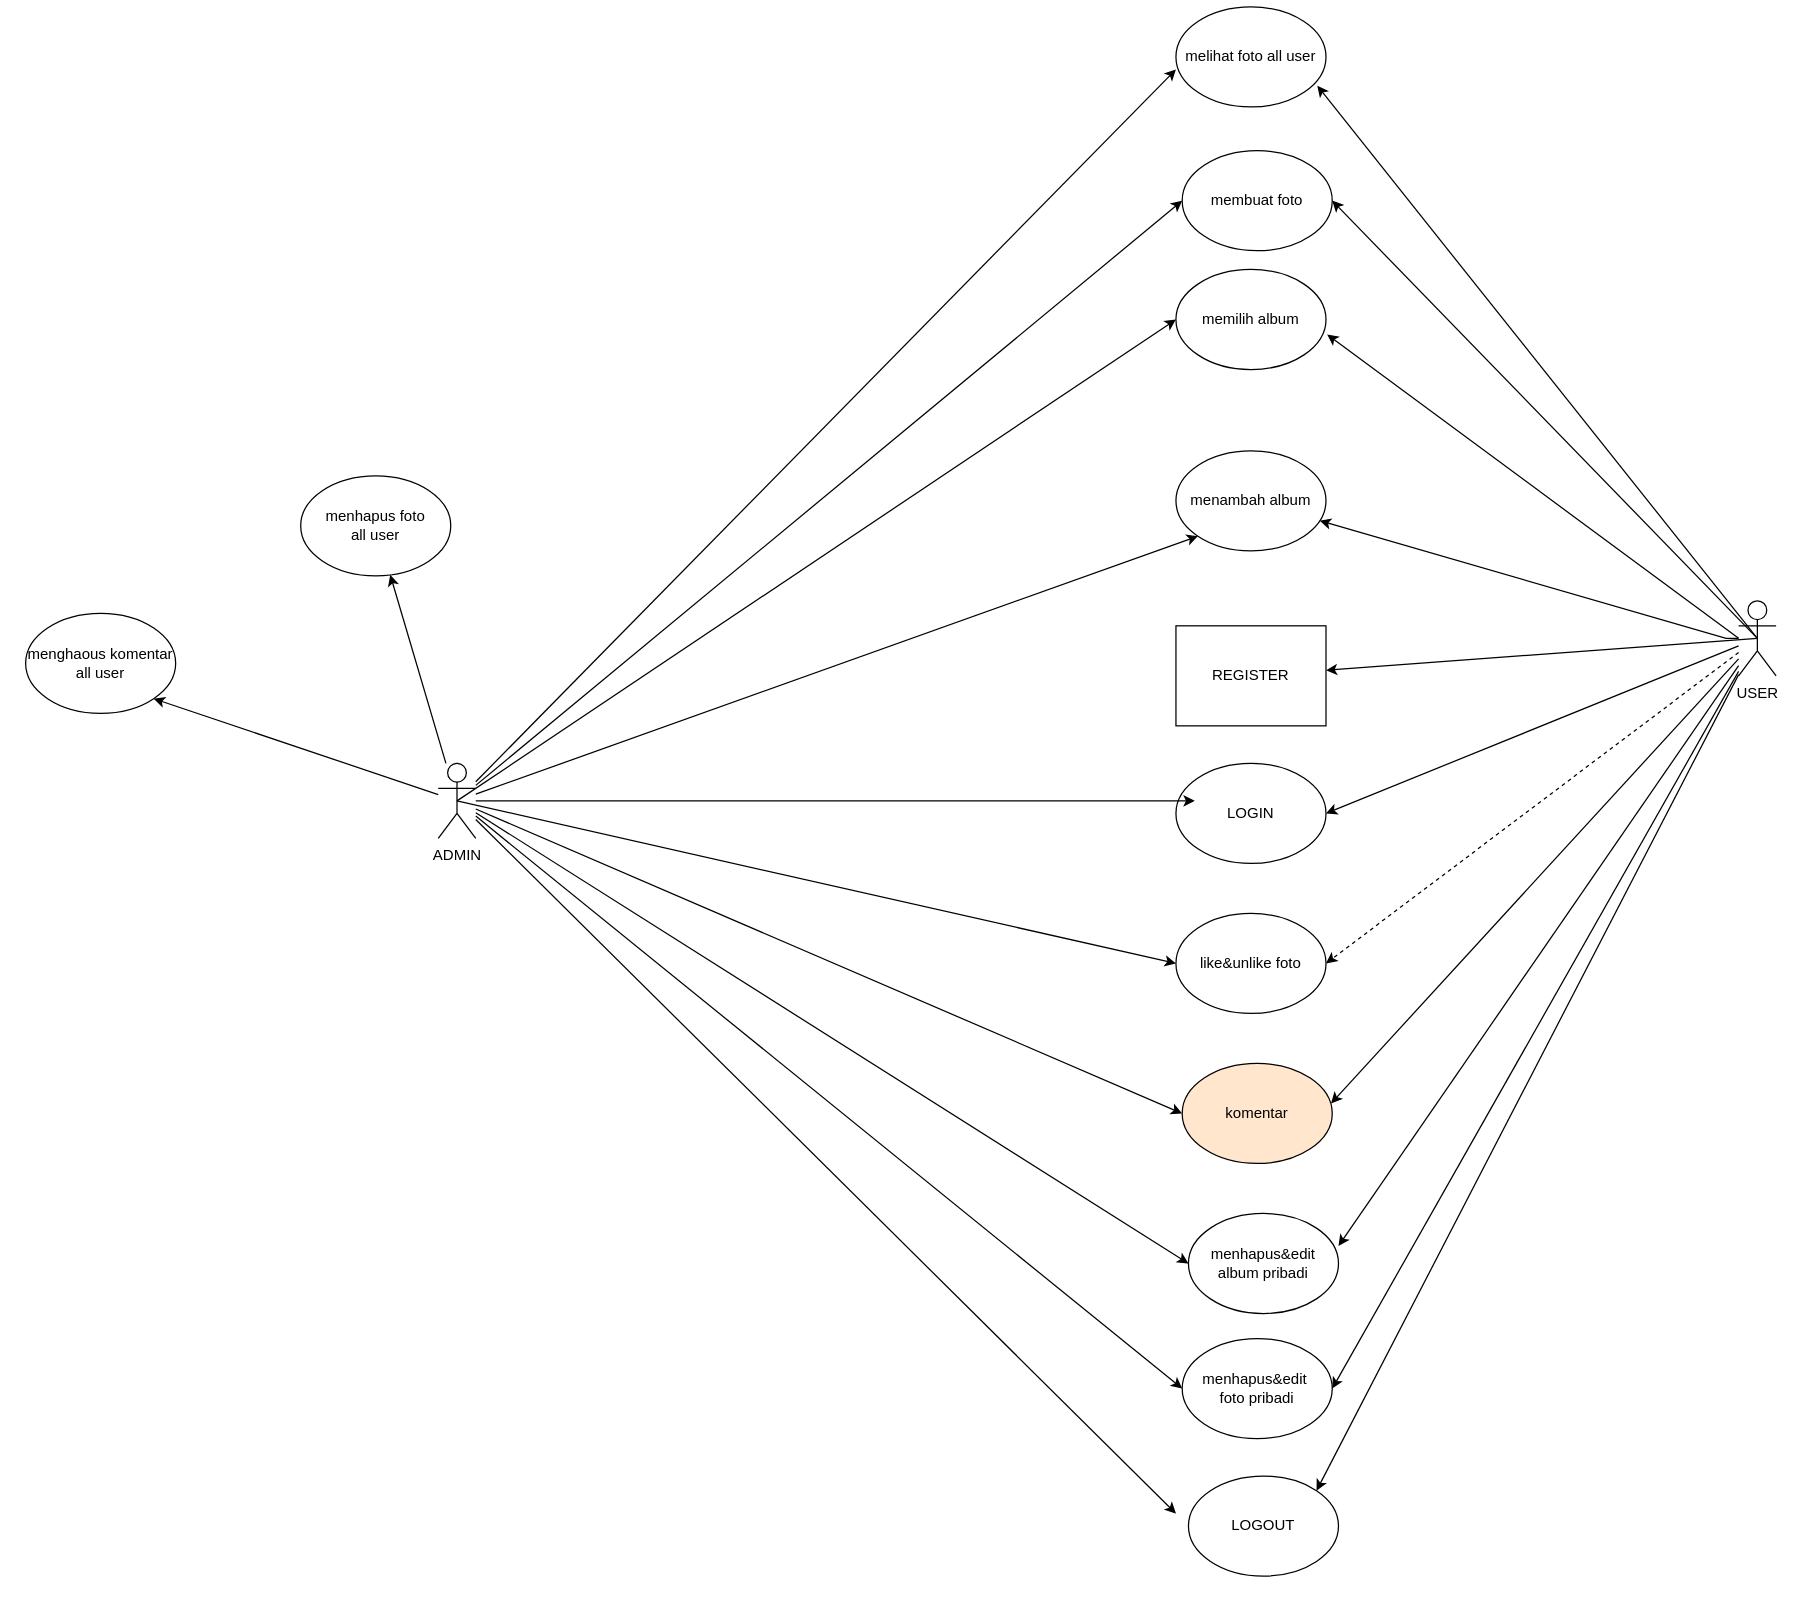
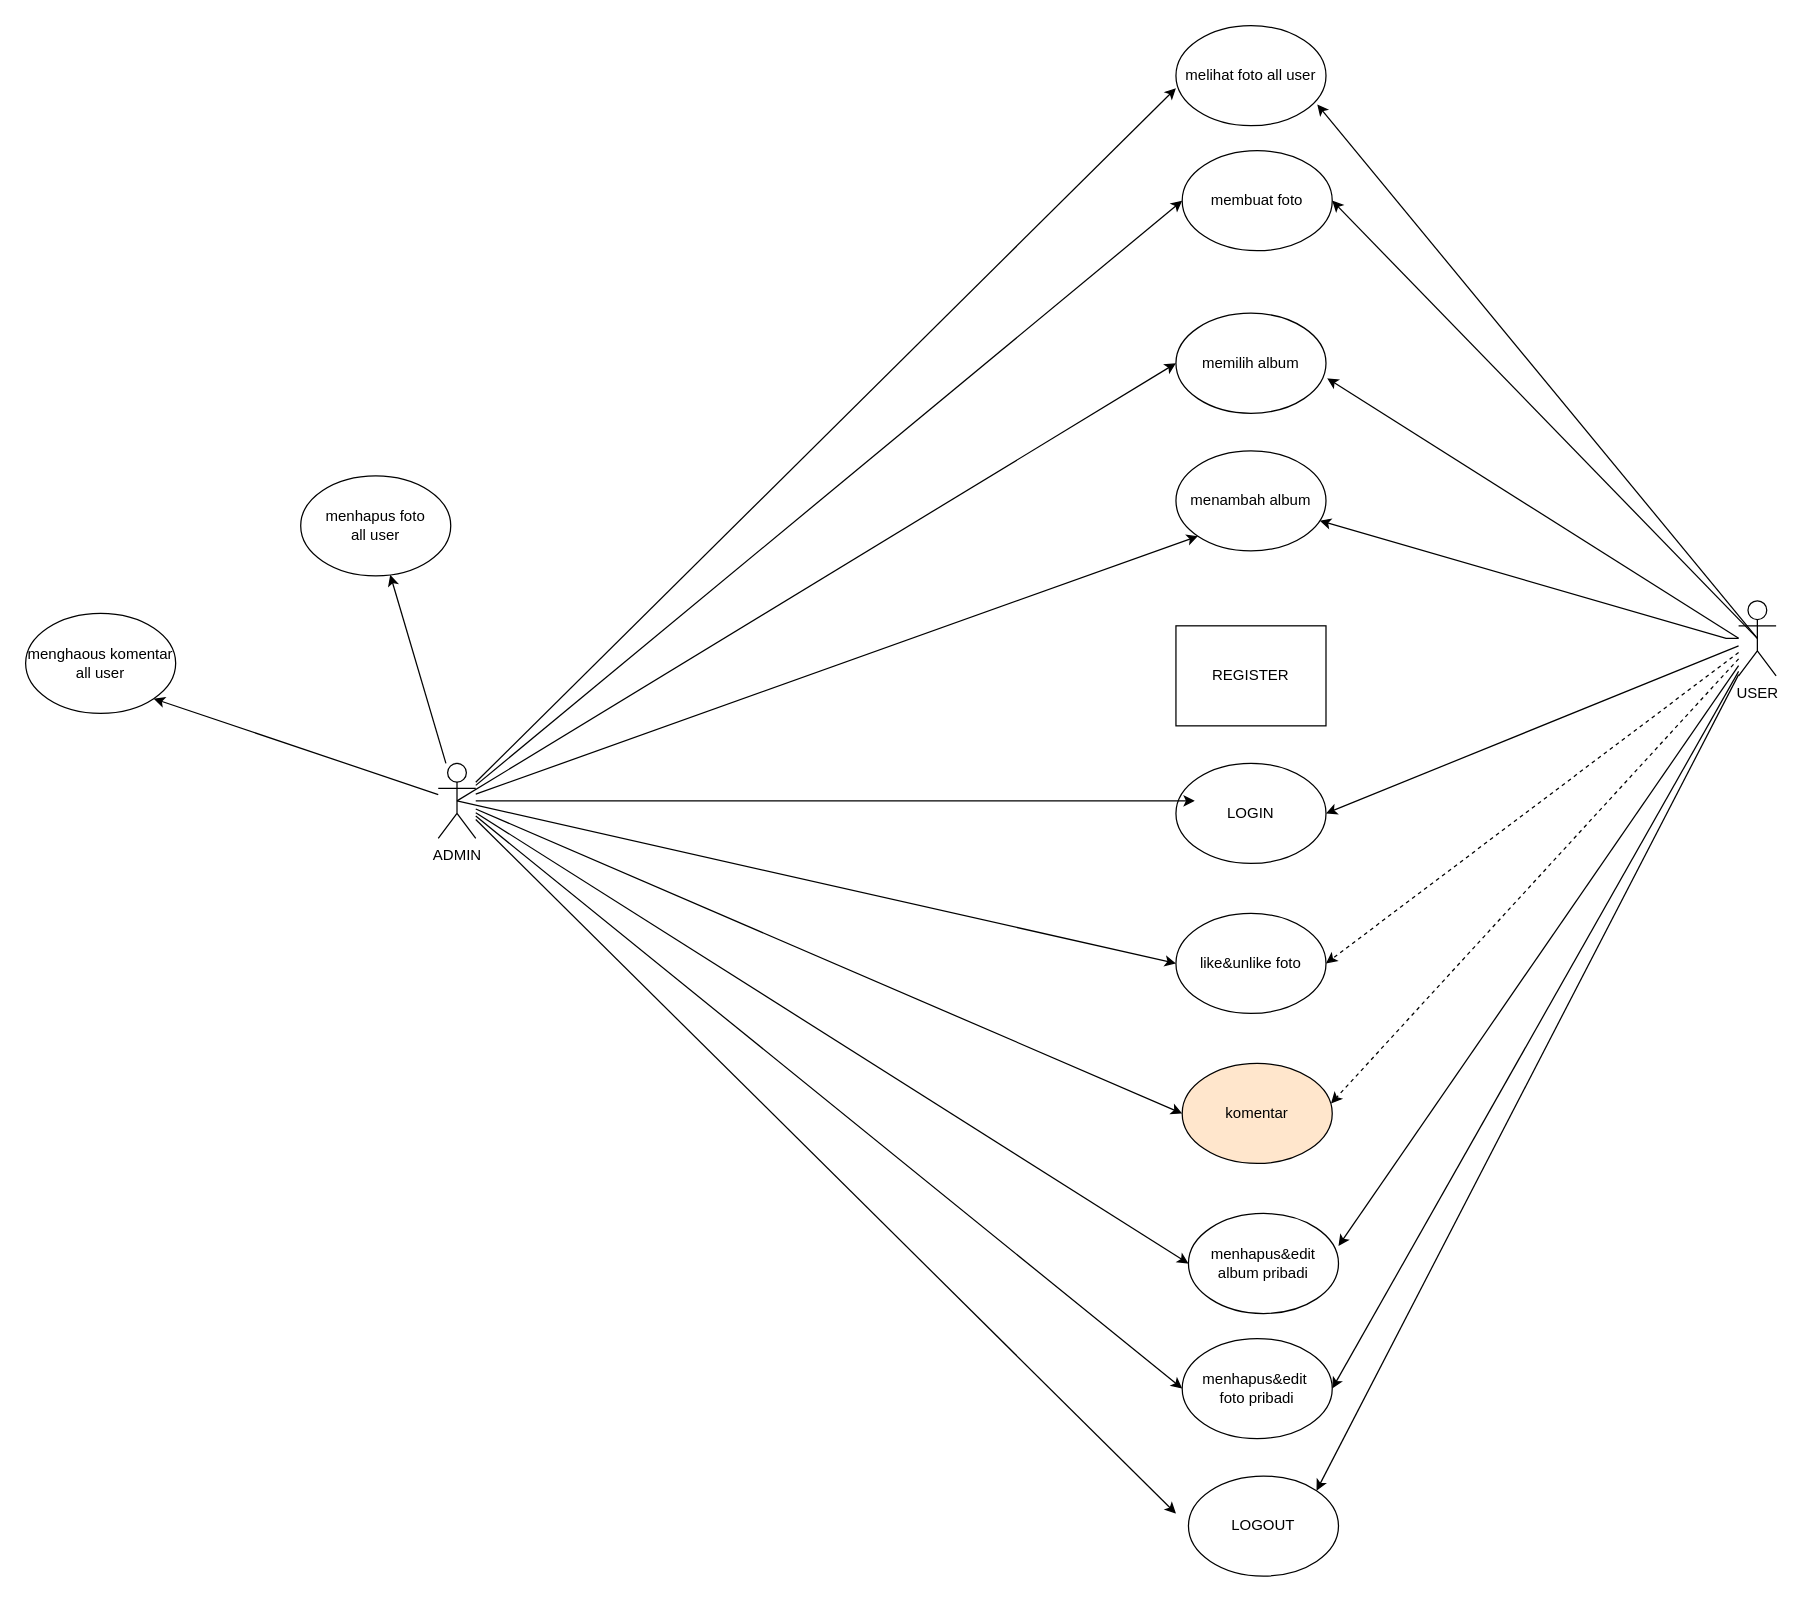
node "melihat foto all user": moved (1251, 57) -> (1251, 76)
node "memilih album": moved (1251, 319) -> (1251, 363)
edge "USER" -> "REGISTER": removed
edge "USER" -> "komentar": style solid -> dashed
